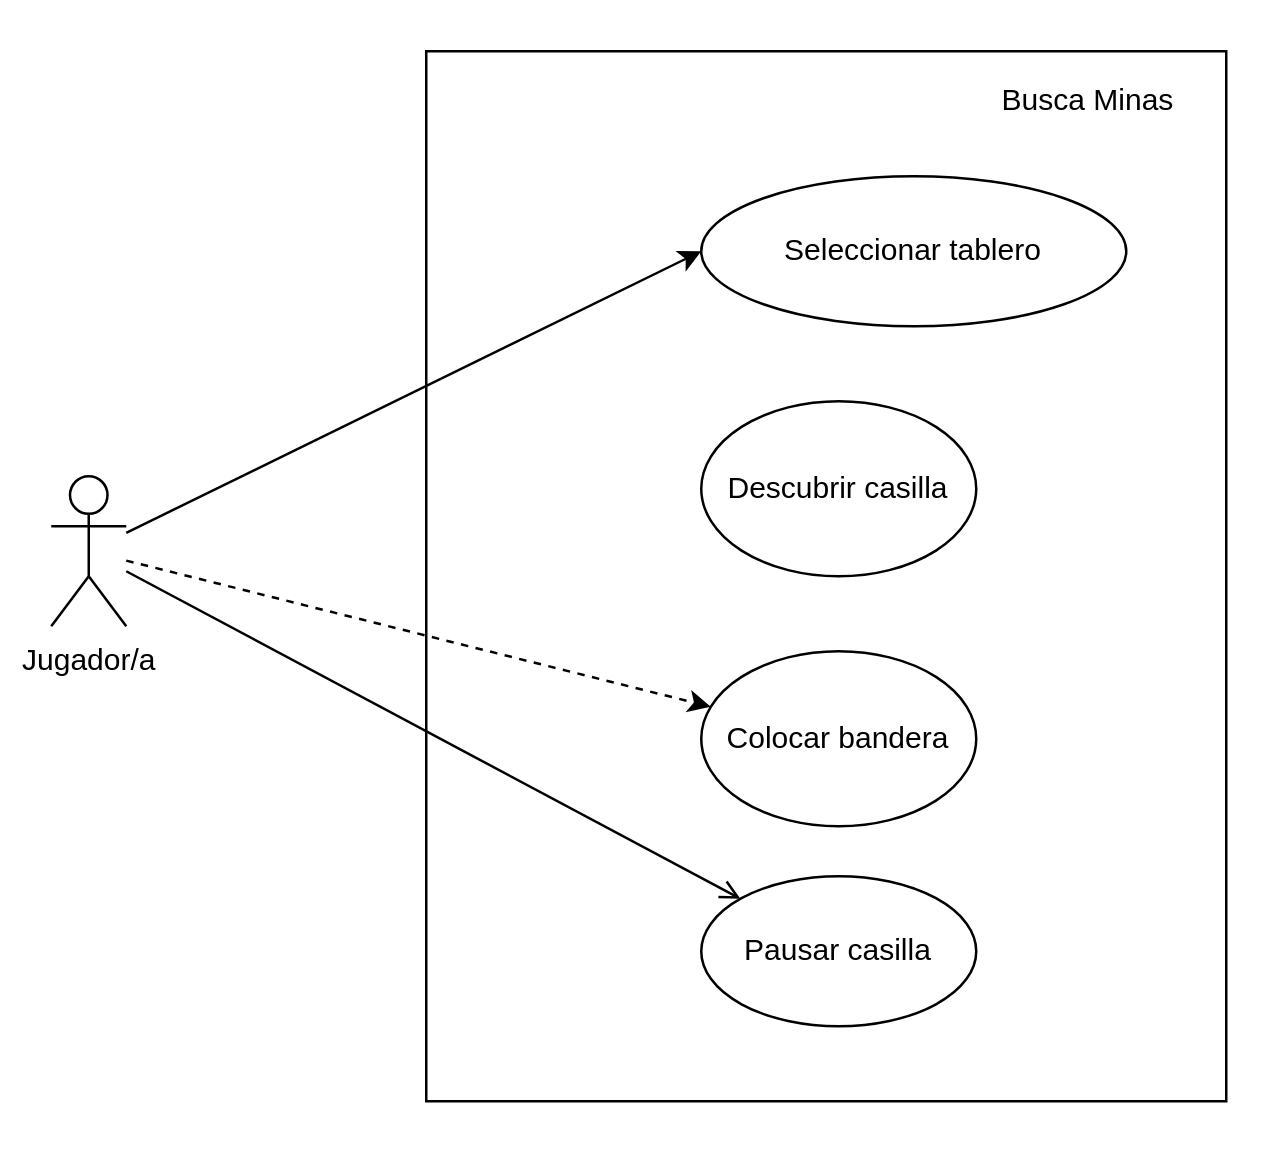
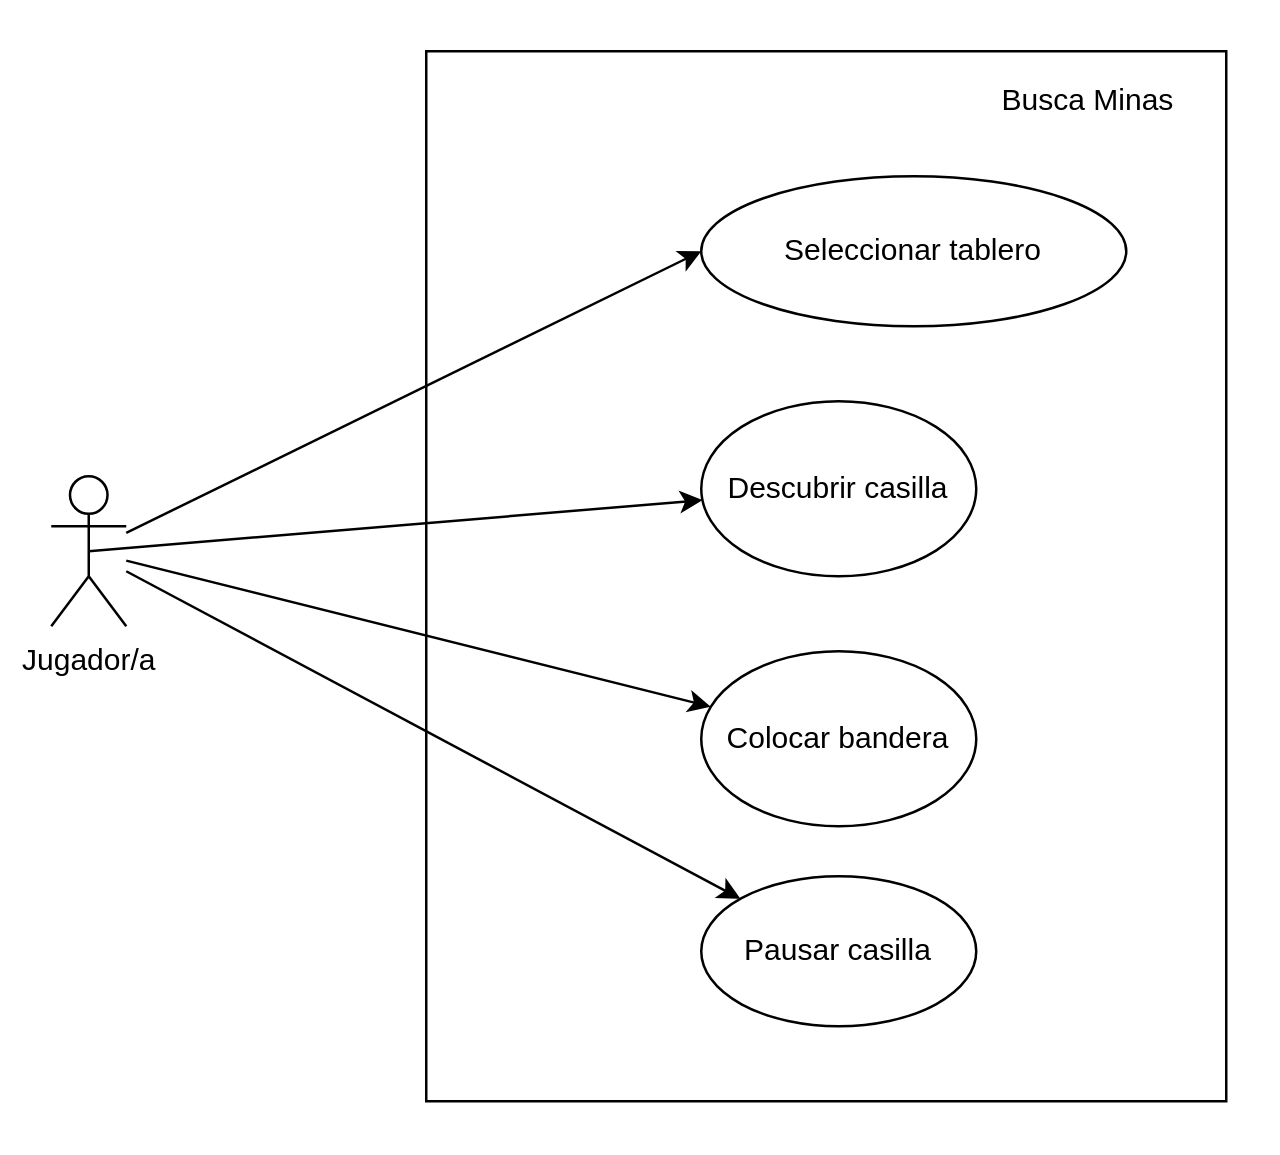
edge "Jugador/a" -> "Descubrir casilla": added
edge "Jugador/a" -> "Colocar bandera": style dashed -> solid
edge "Jugador/a" -> "Pausar casilla": arrowhead open -> classic
